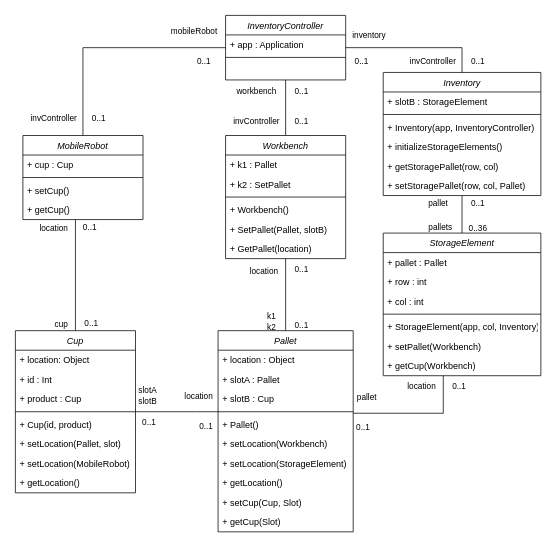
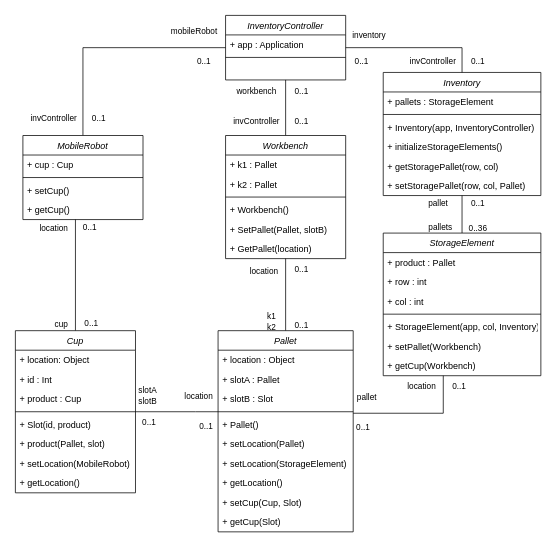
node "+ slotB : StorageElement": label "+ slotB : StorageElement" -> "+ pallets : StorageElement"
node "+ k2 : SetPallet": label "+ k2 : SetPallet" -> "+ k2 : Pallet"
node "+ pallet : Pallet": label "+ pallet : Pallet" -> "+ product : Pallet"
node "+ slotB : Cup": label "+ slotB : Cup" -> "+ slotB : Slot"
node "+ Cup(id, product)": label "+ Cup(id, product)" -> "+ Slot(id, product)"
node "+ setLocation(Pallet, slot)": label "+ setLocation(Pallet, slot)" -> "+ product(Pallet, slot)"
node "+ setLocation(Workbench)": label "+ setLocation(Workbench)" -> "+ setLocation(Pallet)"
